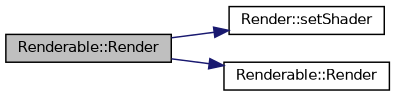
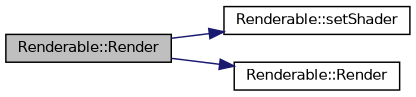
node "Render::setShader": label "Render::setShader" -> "Renderable::setShader"
